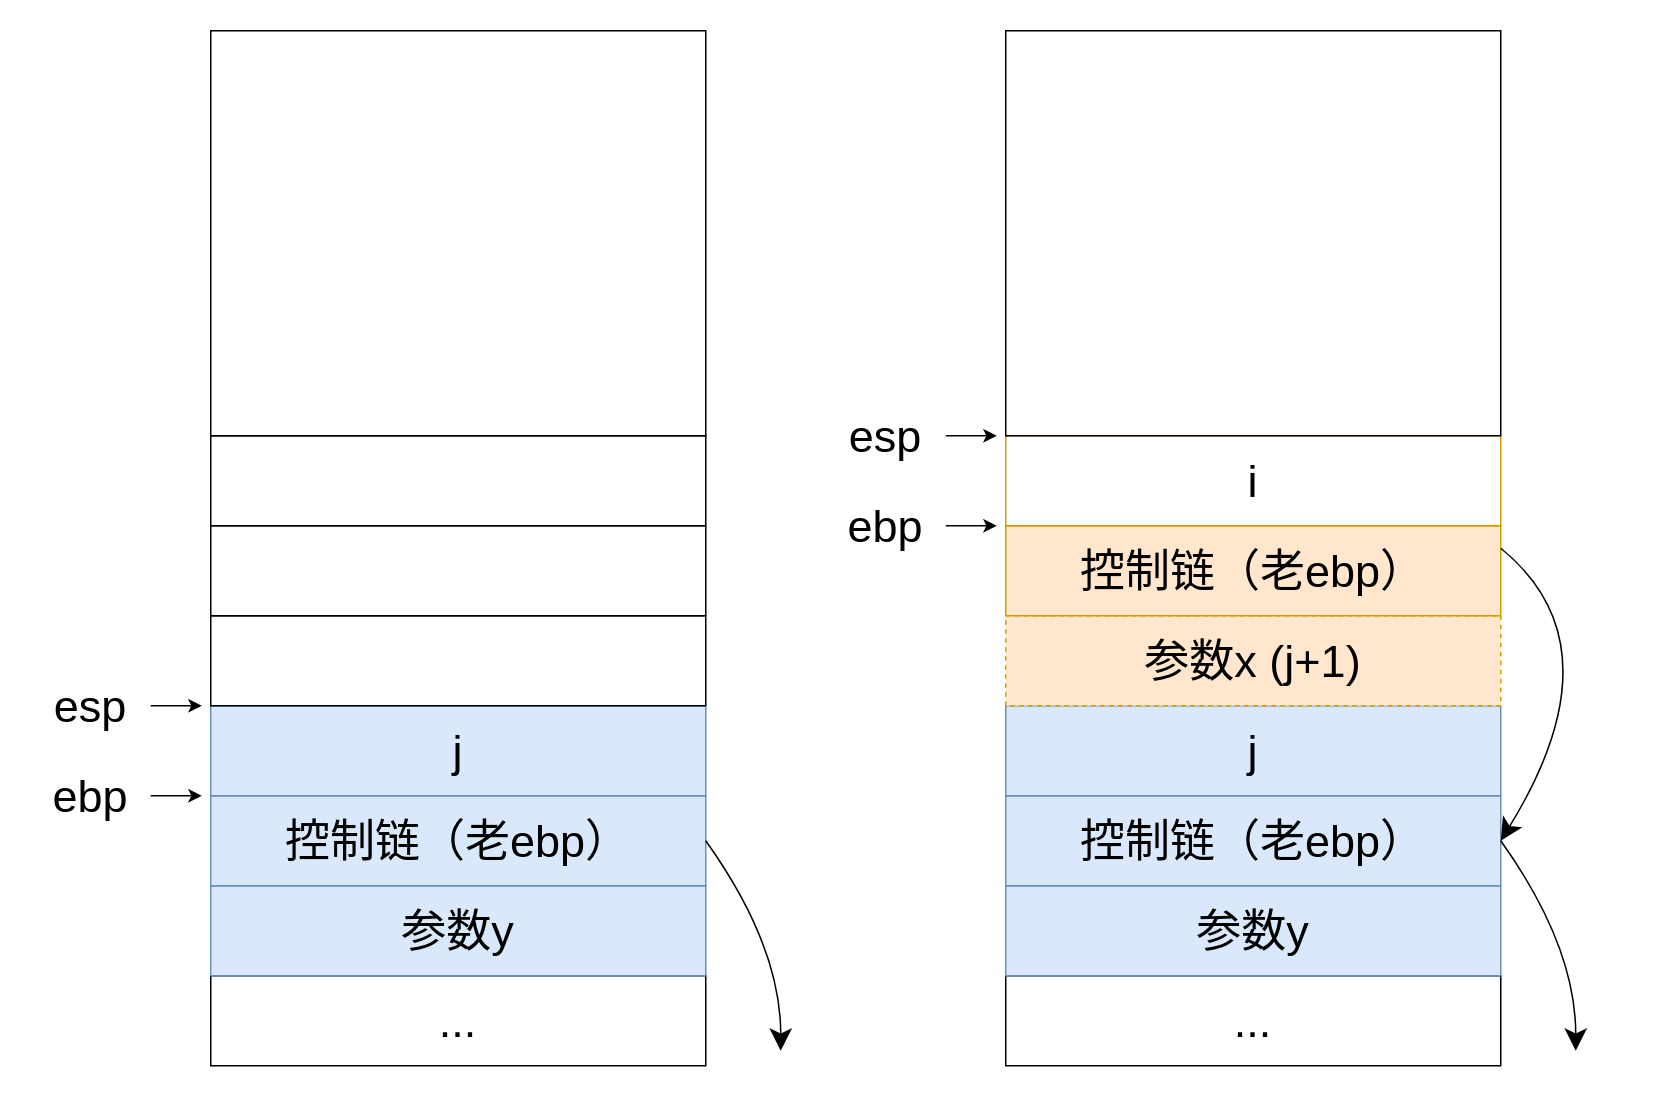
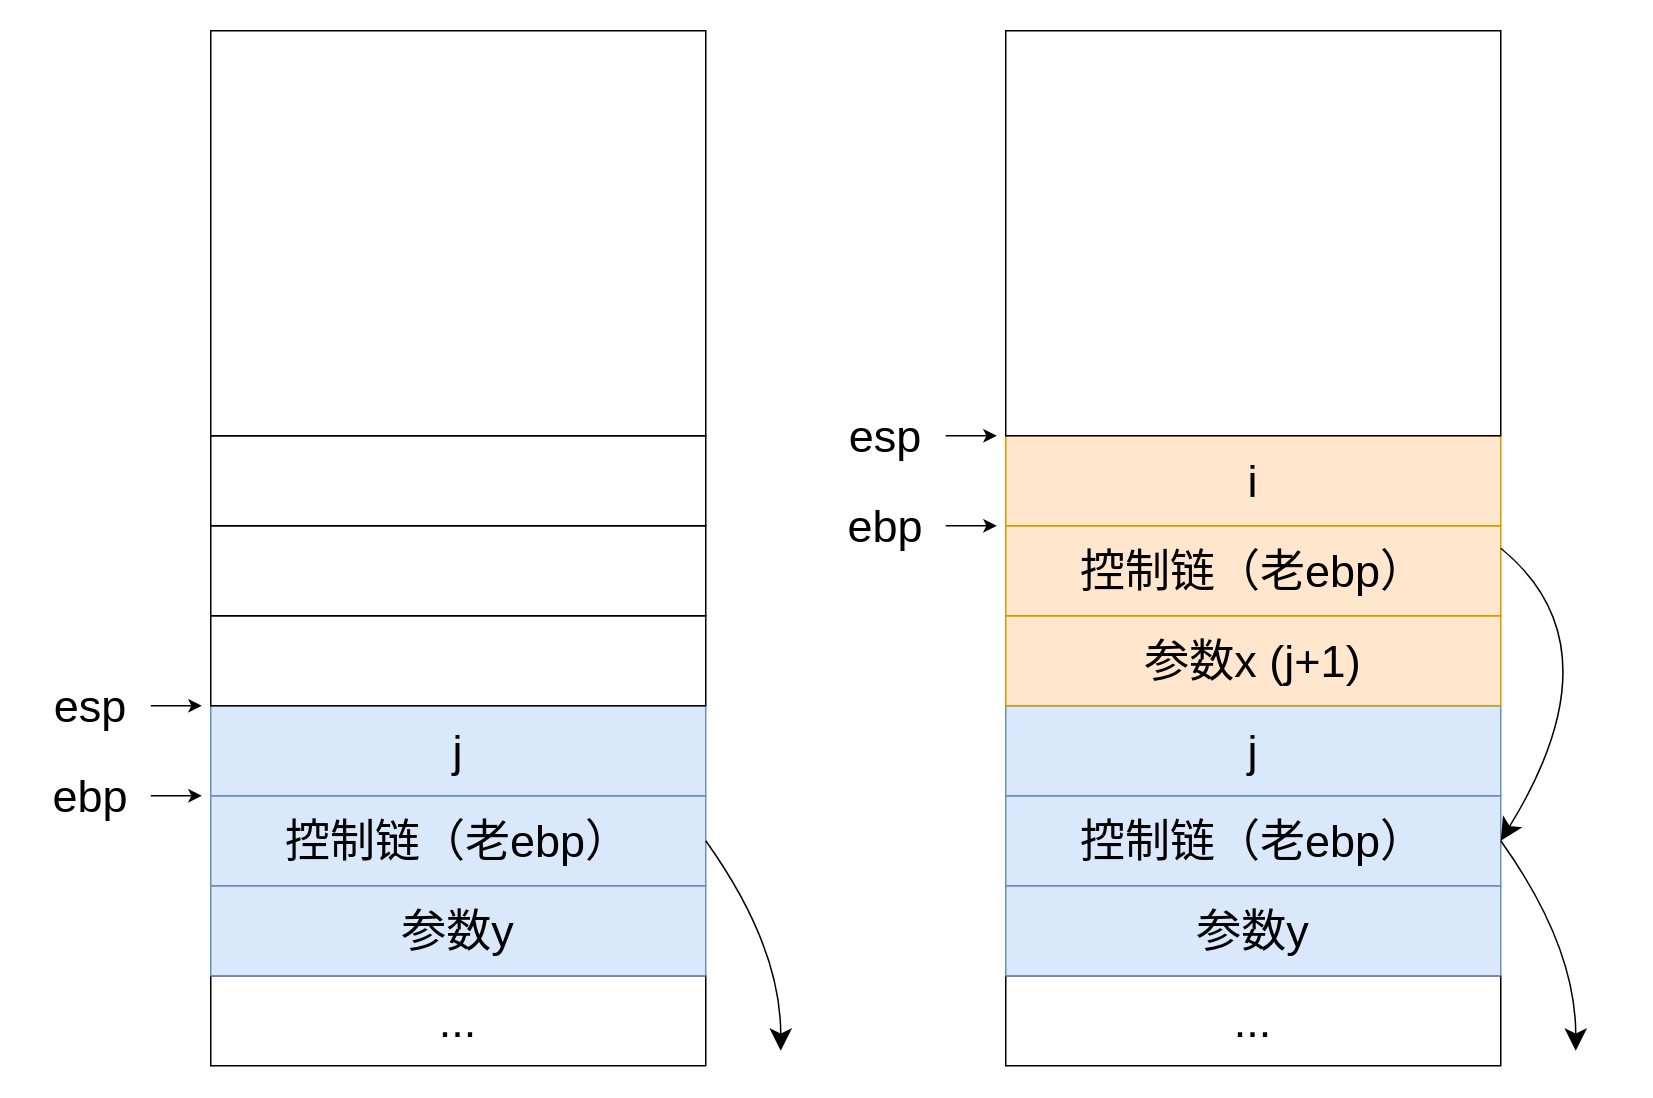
node "i": fillcolor #ffffff -> #ffe6cc
node "参数x (j+1)": style dashed -> solid
